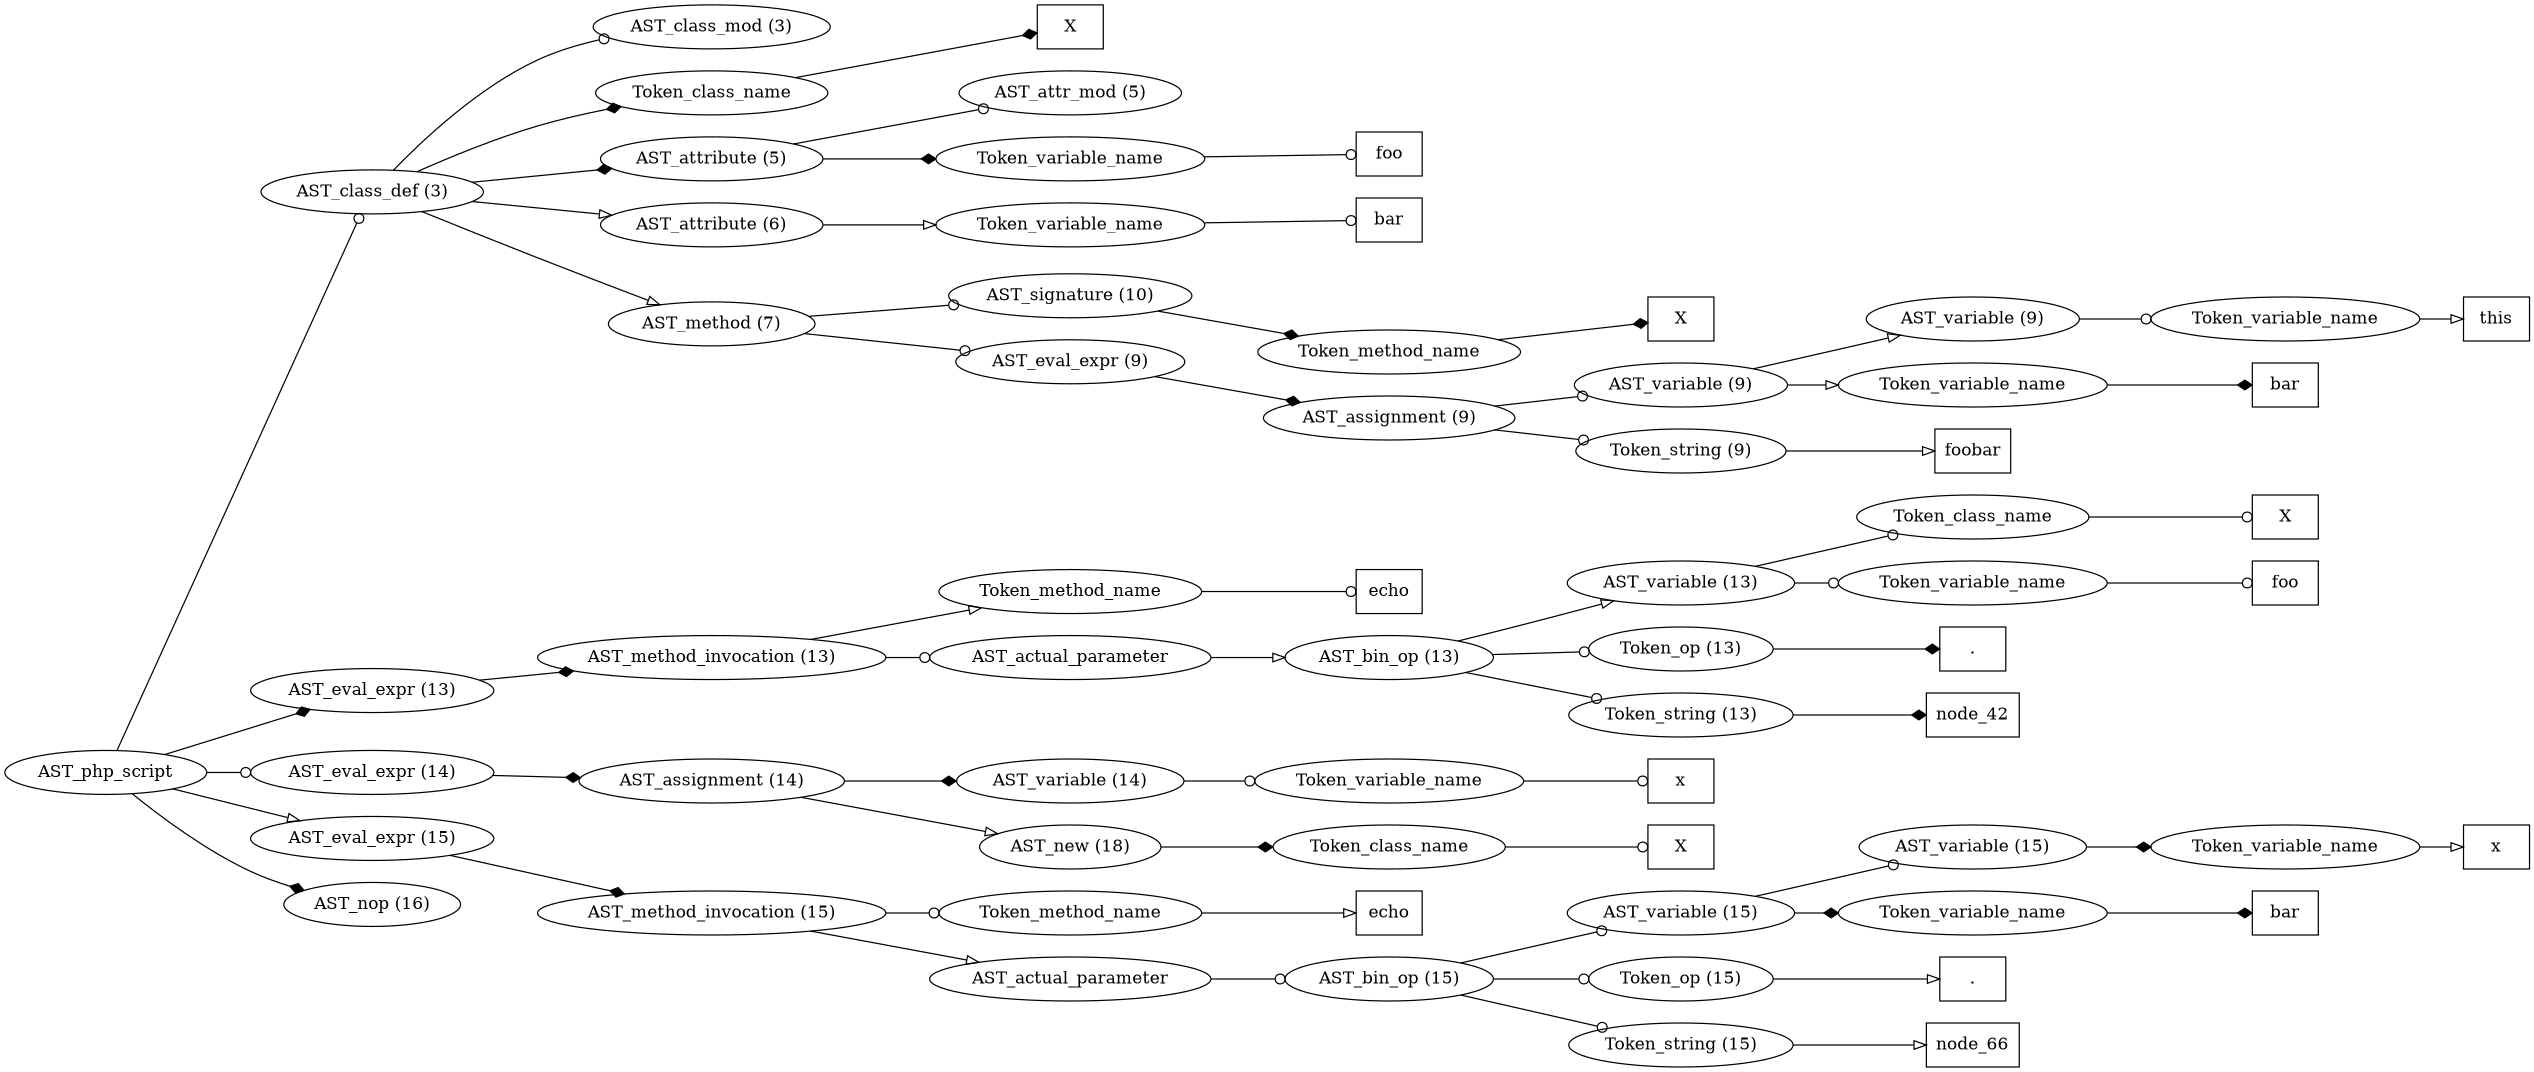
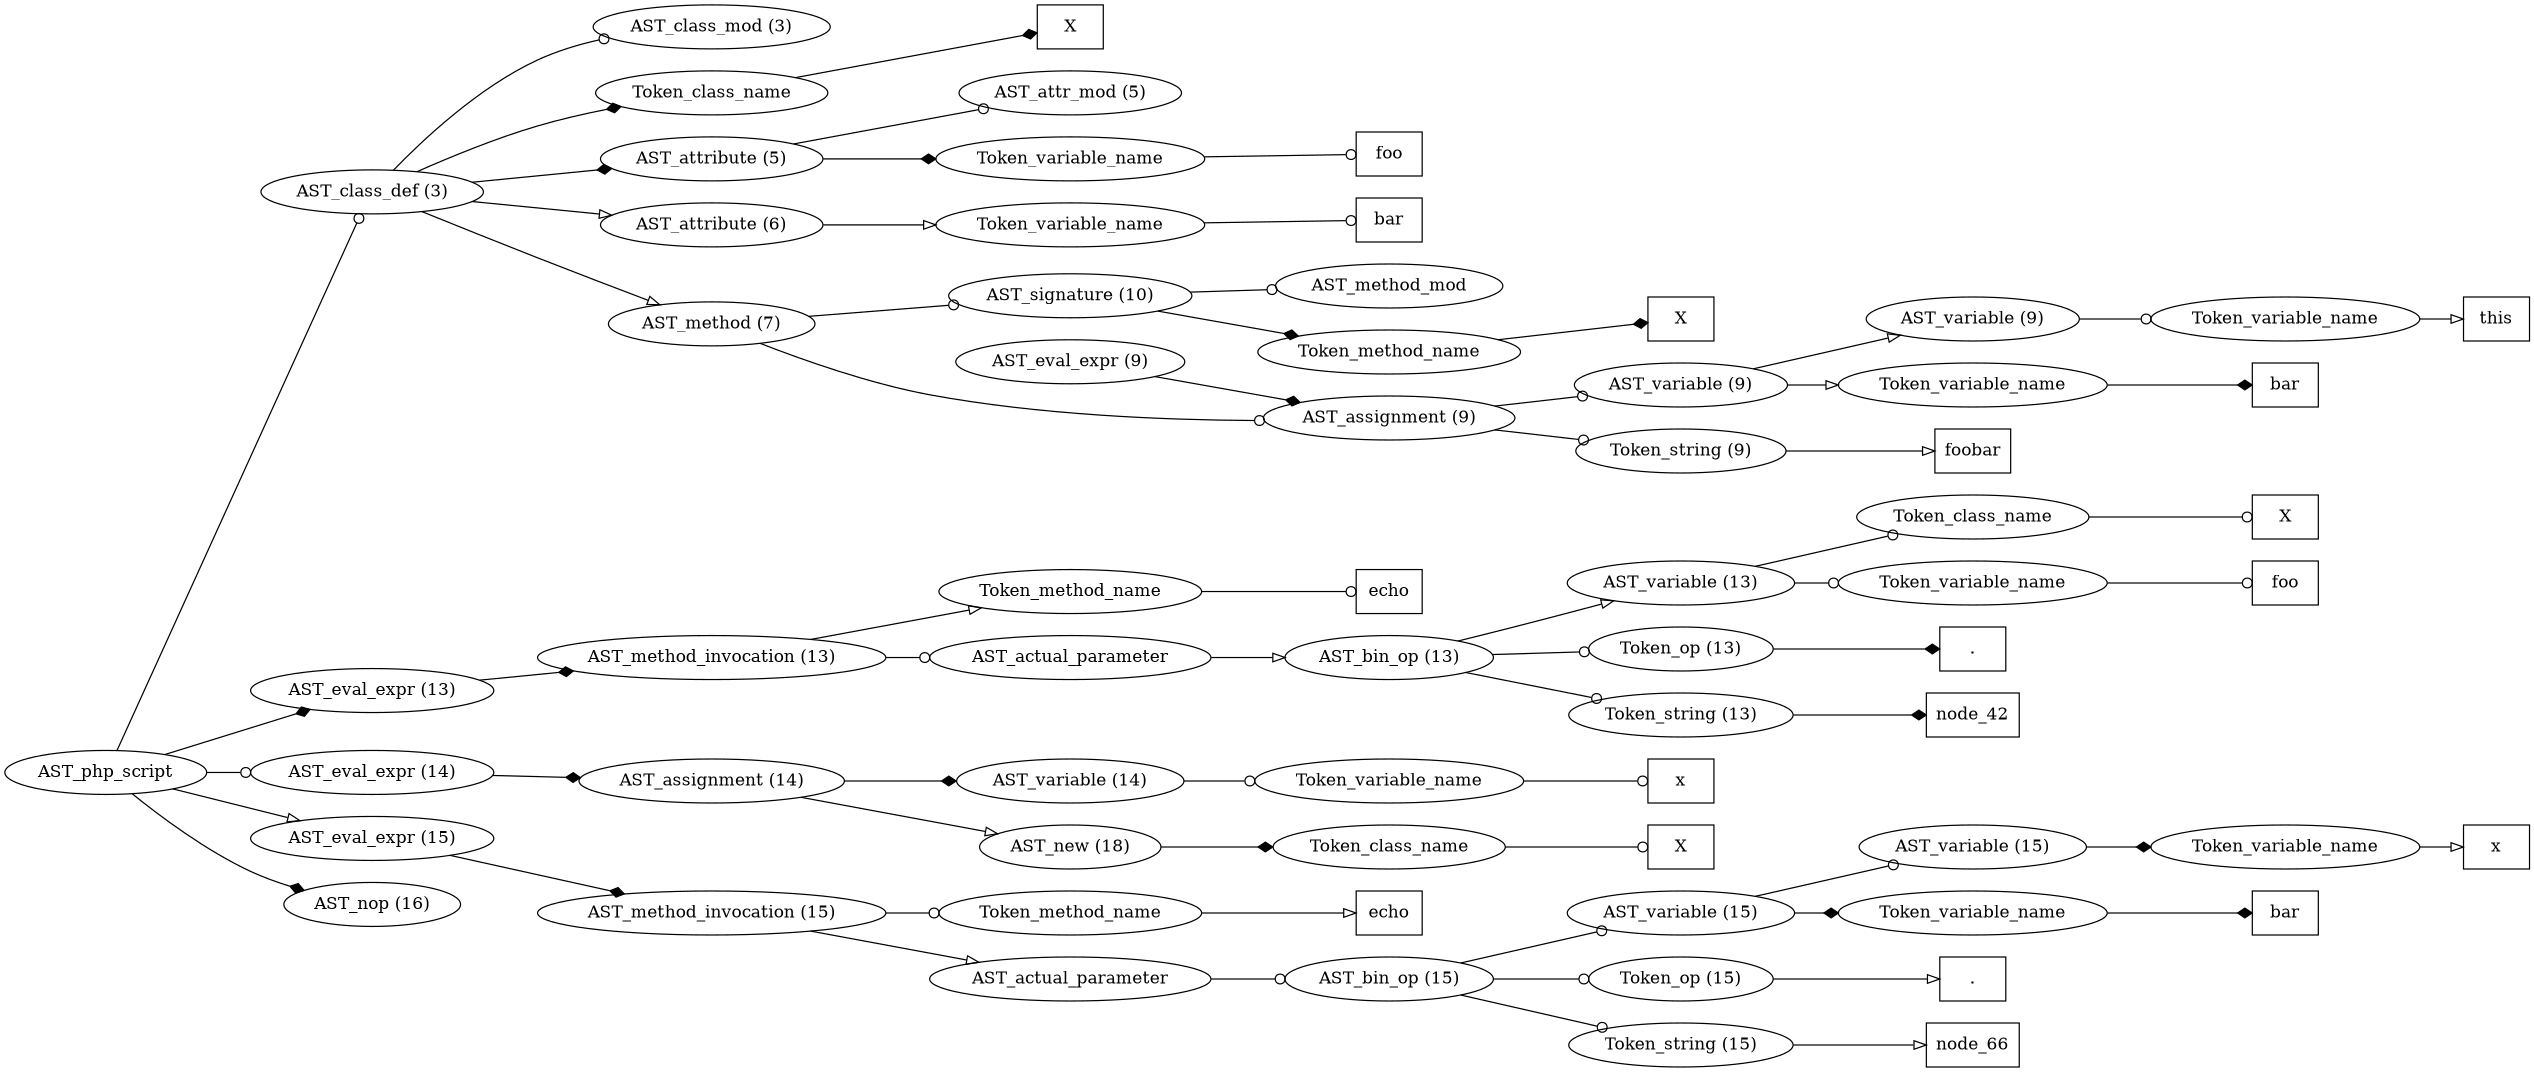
node "AST_method_mod": added
edge "AST_method (7)" -> "AST_eval_expr (9)": now "AST_method (7)" -> "AST_assignment (9)"
